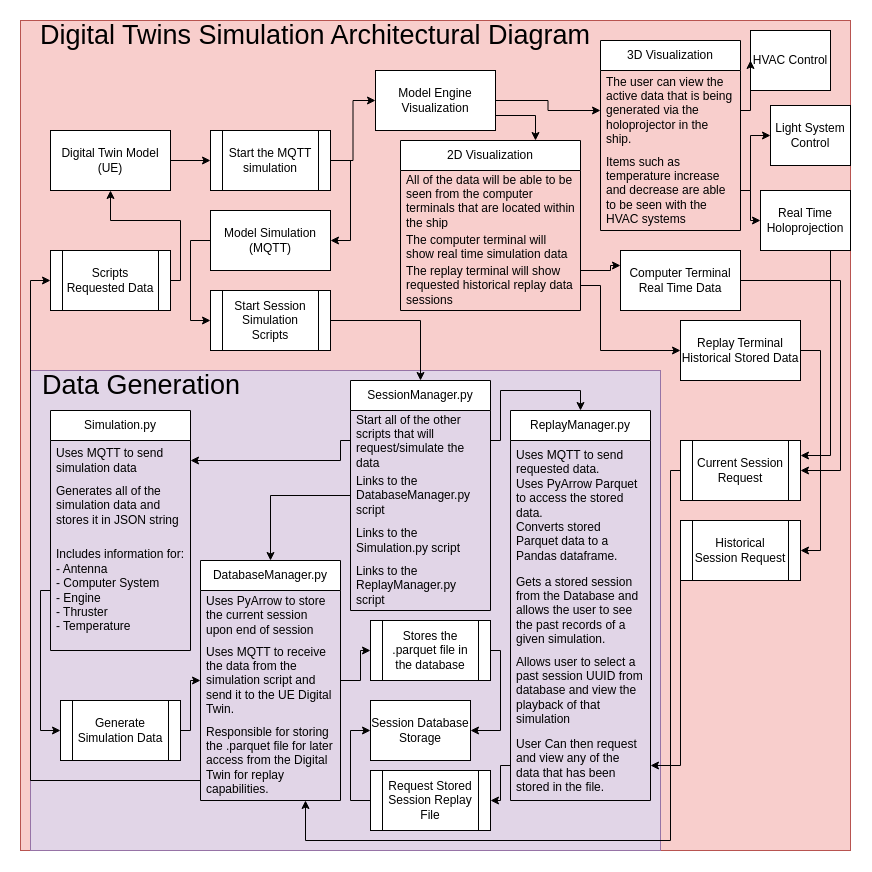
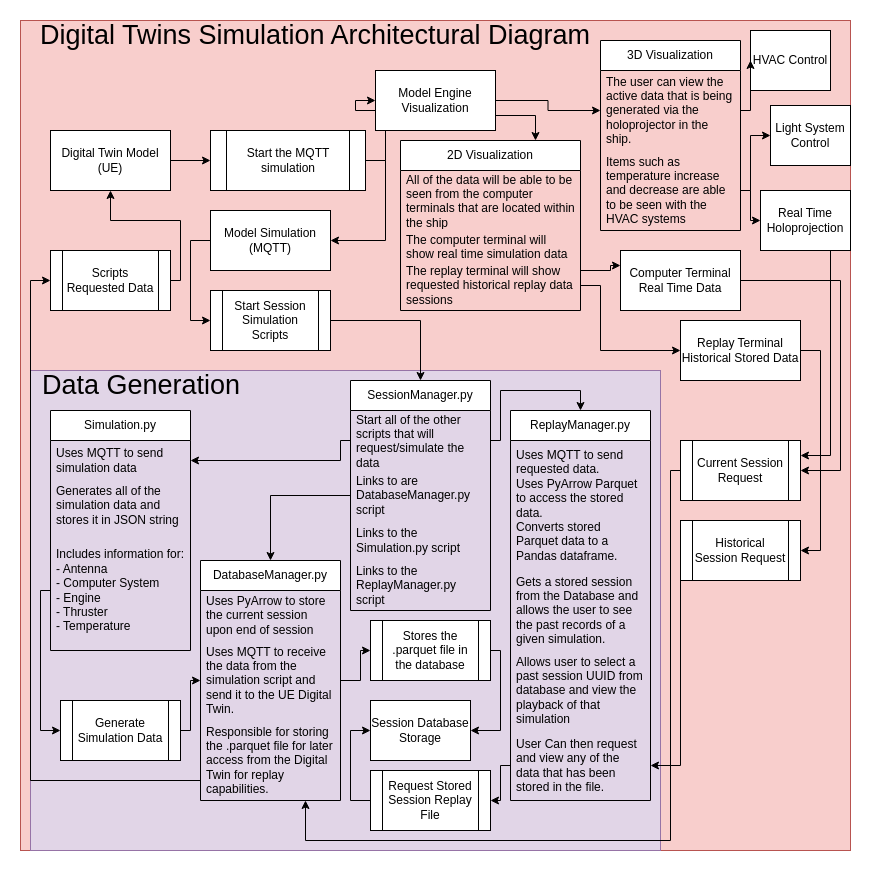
node "Start the MQTT simulation": size 120x60 -> 155x60
node "Links to the DatabaseManager.py script": label "Links to the DatabaseManager.py script" -> "Links to are DatabaseManager.py script"
